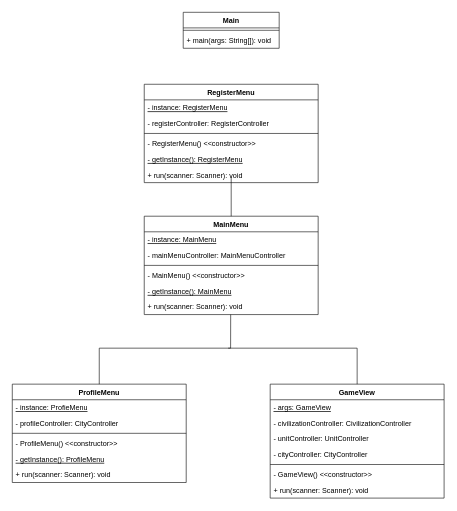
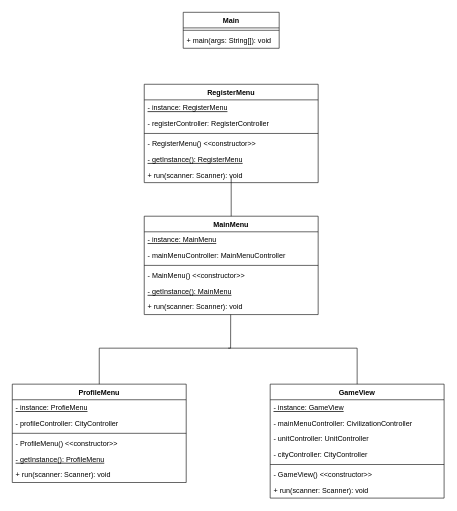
node "- args: GameView": label "- args: GameView" -> "- instance: GameView"
node "- civilizationController: CivilizationController": label "- civilizationController: CivilizationController" -> "- mainMenuController: CivilizationController"
